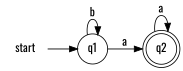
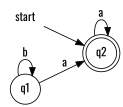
edge "start" -> "q1": now "start" -> "q2"
